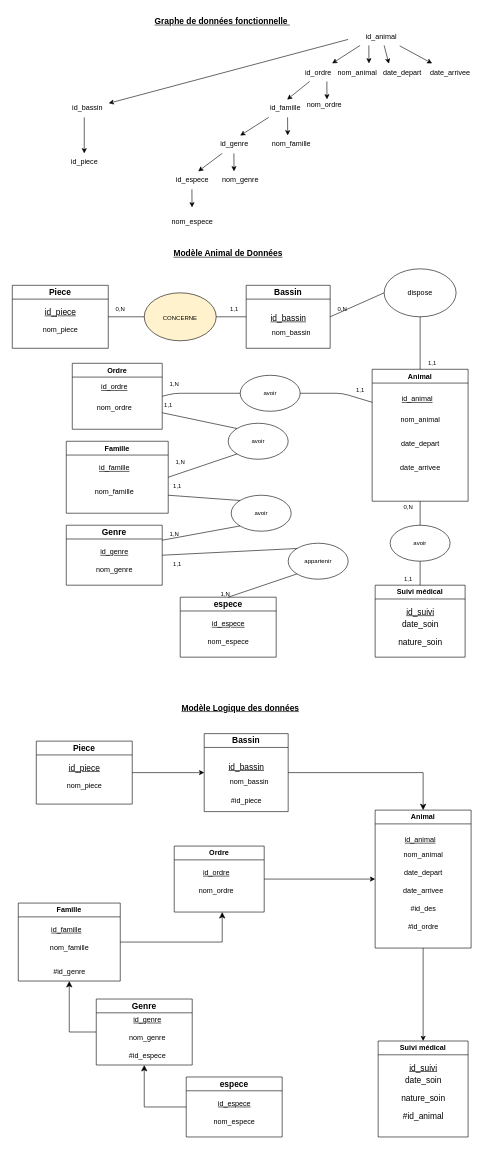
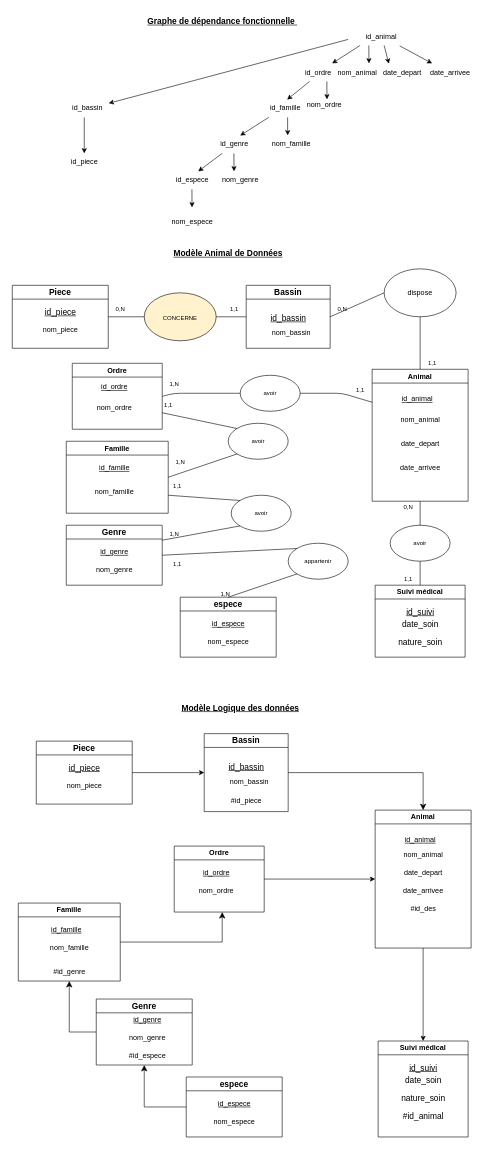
node "Graphe de données fonctionnelle": label "Graphe de données fonctionnelle" -> "Graphe de dépendance fonctionnelle"
node "#id_ordre": removed
